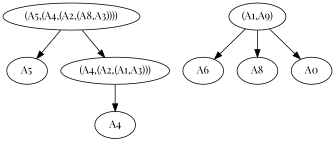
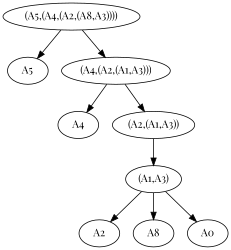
node "(A1,A9)": label "(A1,A9)" -> "(A1,A3)"
node "A6": label "A6" -> "A2"
node "(A2,(A1,A3))": added
